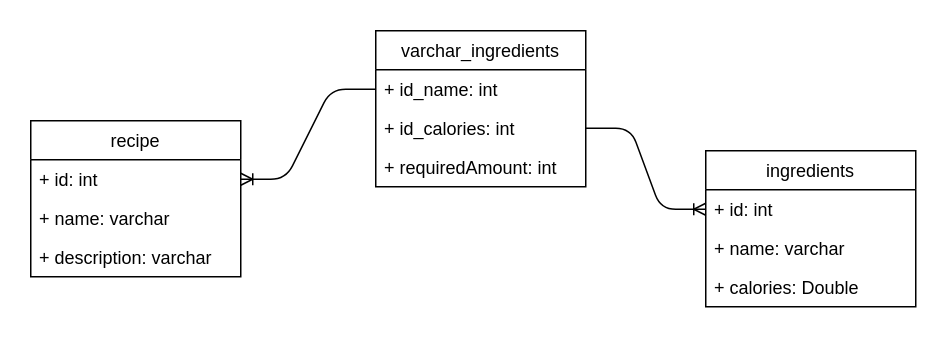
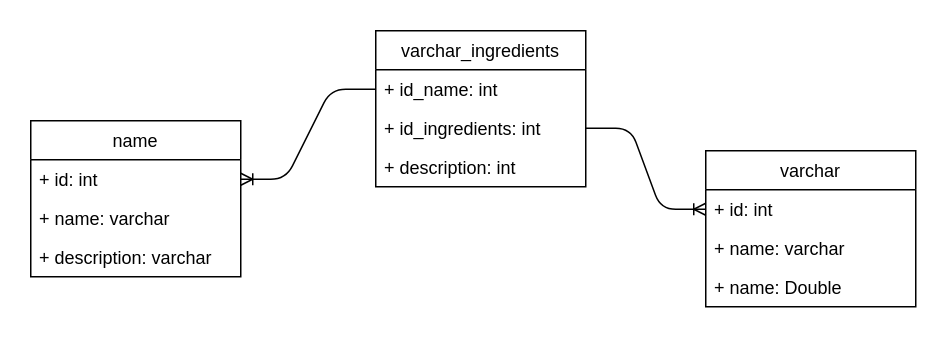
node "+ id_calories: int": label "+ id_calories: int" -> "+ id_ingredients: int"
node "recipe": label "recipe" -> "name"
node "+ requiredAmount: int": label "+ requiredAmount: int" -> "+ description: int"
node "ingredients": label "ingredients" -> "varchar"
node "+ calories: Double": label "+ calories: Double" -> "+ name: Double"
